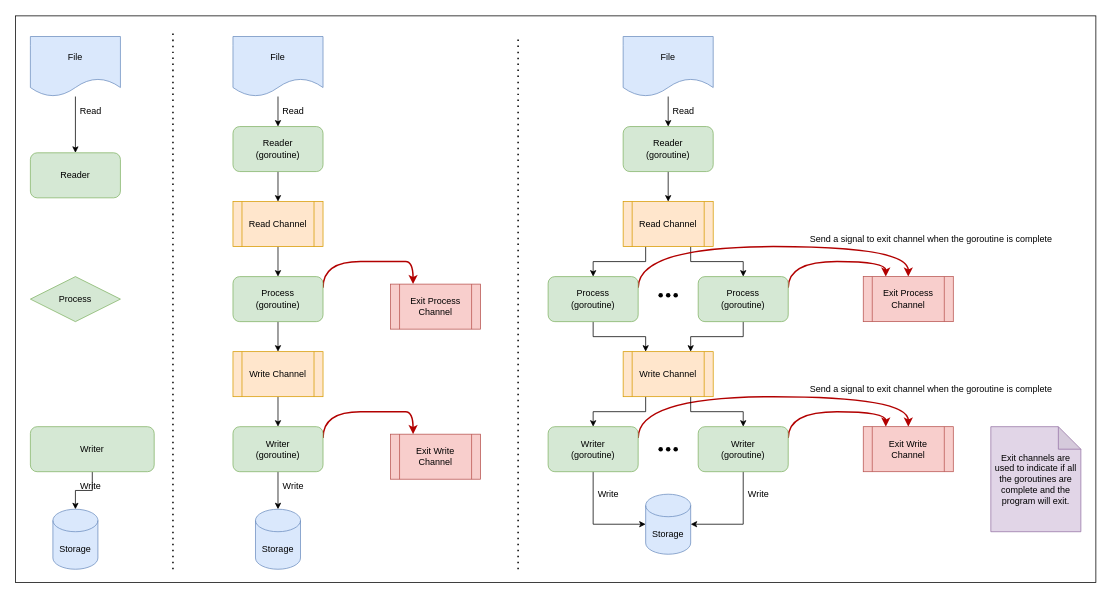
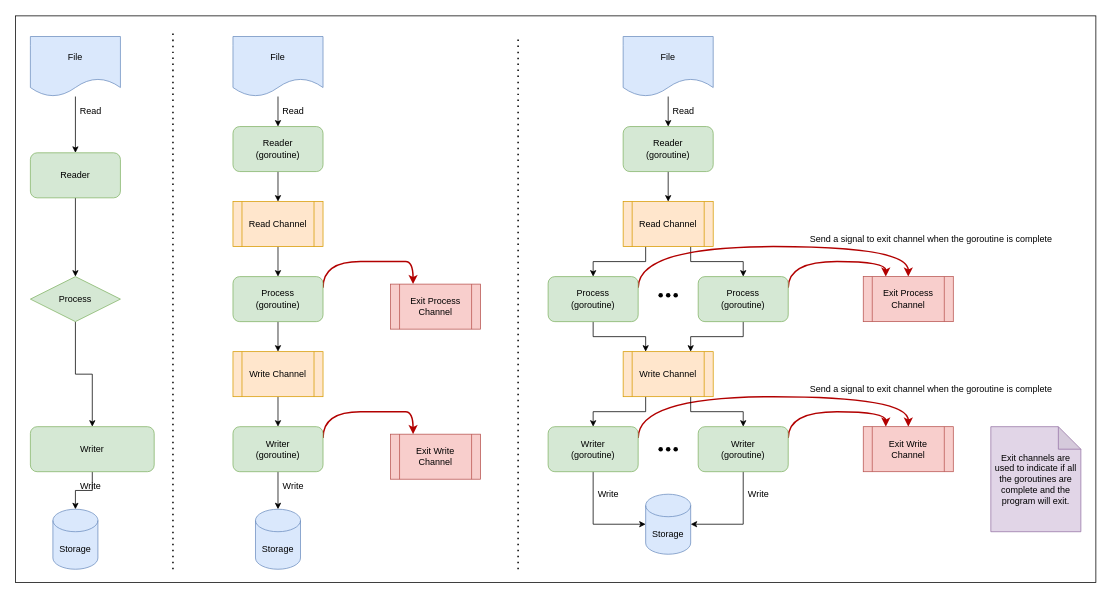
edge "Reader" -> "Process": added
edge "Process" -> "Writer": added
